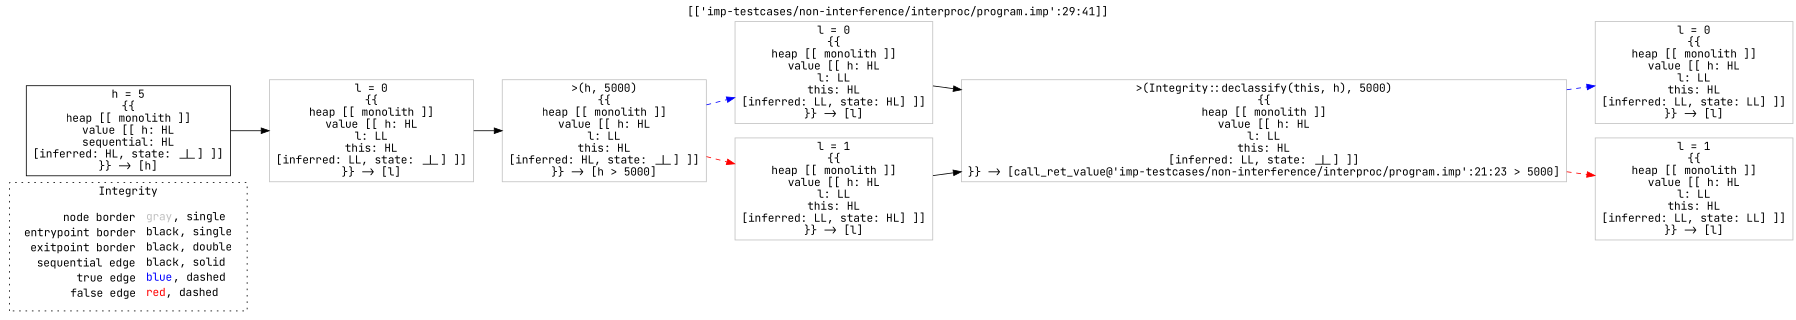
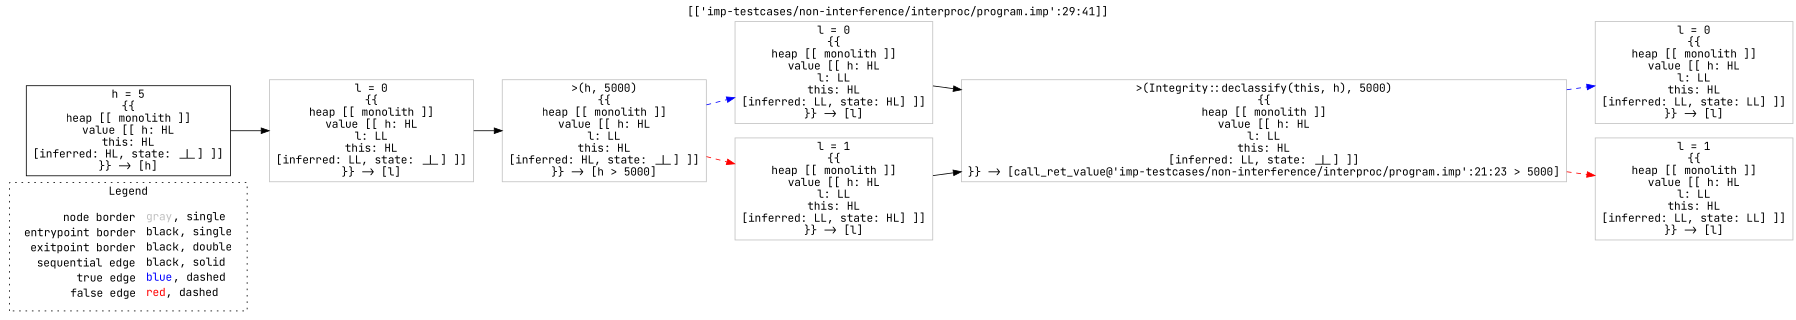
node "h = 5": text "sequential: HL" -> "this: HL"
cluster "Integrity": label "Integrity" -> "Legend"
